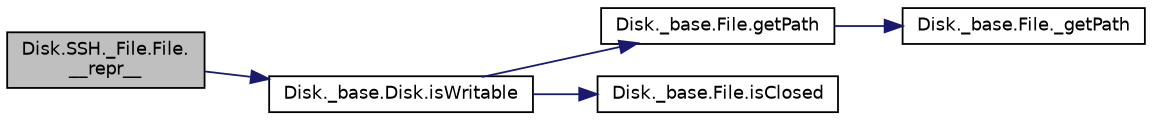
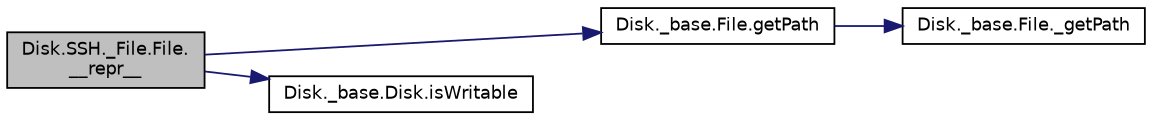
edge "Disk._base.Disk.isWritable" -> "Disk._base.File.getPath": now "Disk.SSH._File.File. __repr__" -> "Disk._base.File.getPath"
node "Disk._base.File.isClosed": removed
